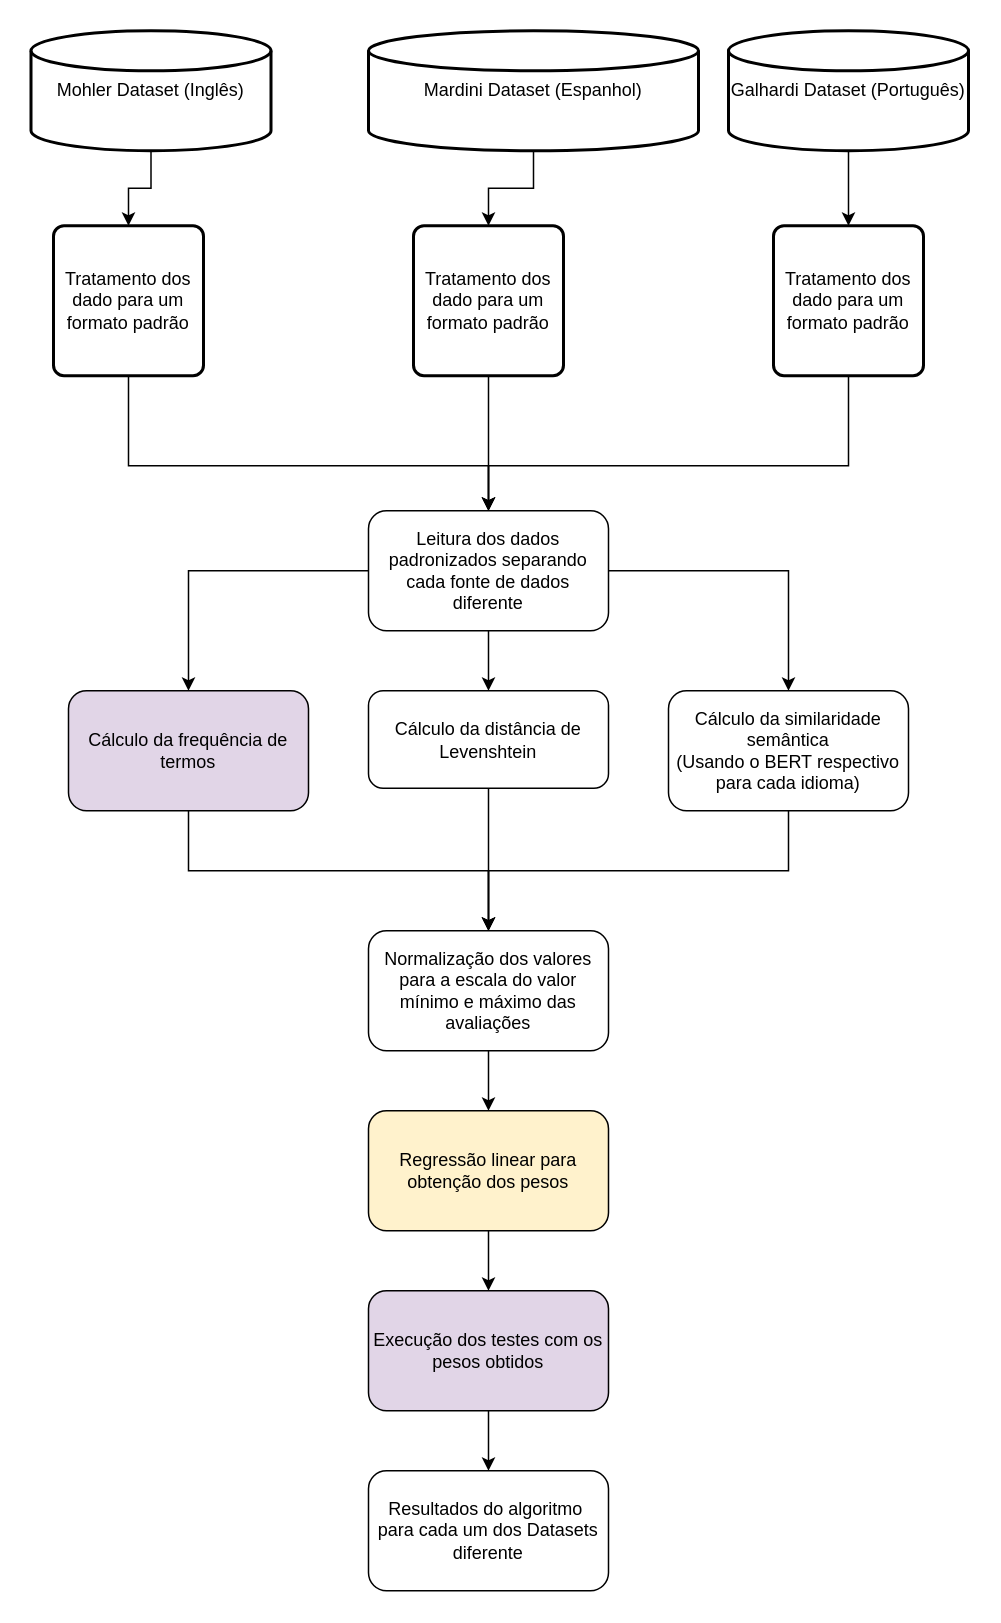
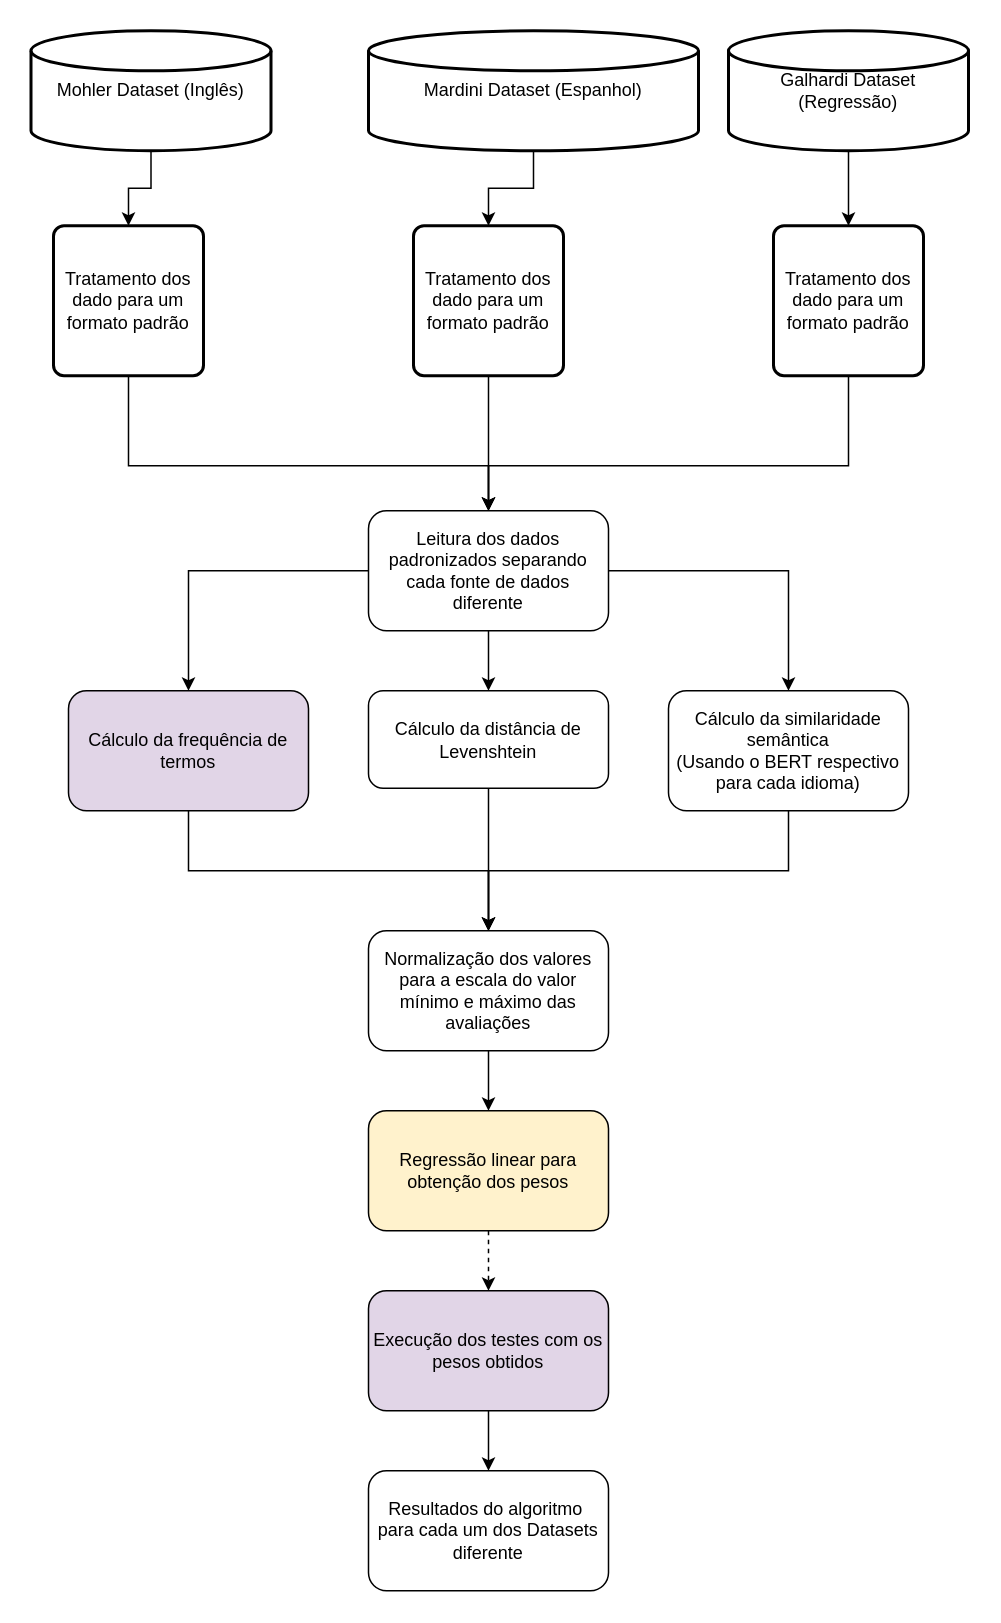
node "Galhardi Dataset (Português)": label "Galhardi Dataset (Português)" -> "Galhardi Dataset (Regressão)"
edge "Regressão linear para obtenção dos pesos" -> "Execução dos testes com os pesos obtidos": style solid -> dashed
